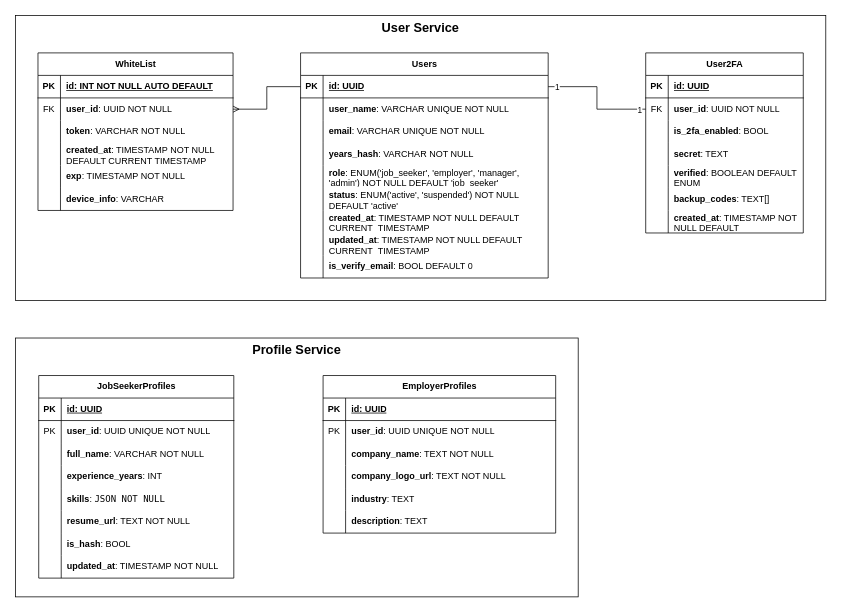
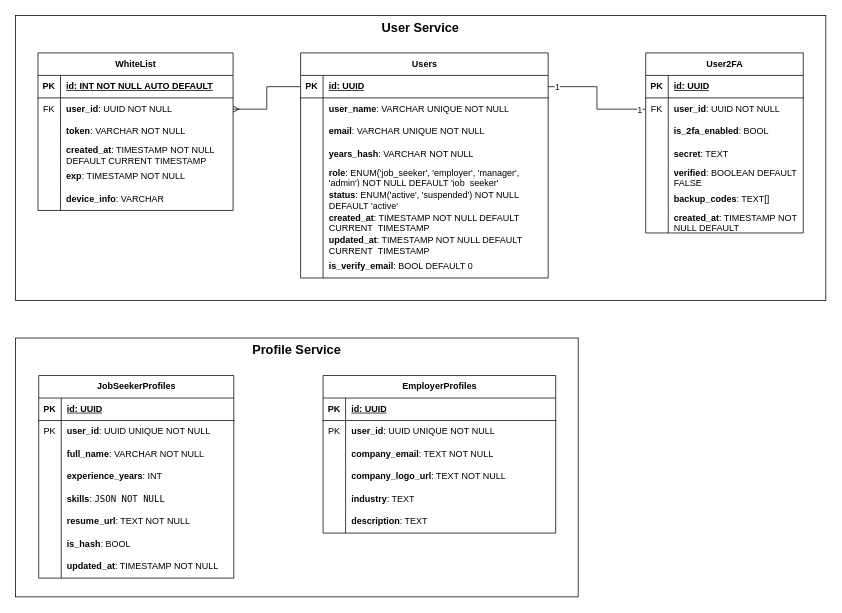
node "verified: BOOLEAN DEFAULT ENUM": label "verified: BOOLEAN DEFAULT ENUM" -> "verified: BOOLEAN DEFAULT FALSE"
node "company_name: TEXT NOT NULL": label "company_name: TEXT NOT NULL" -> "company_email: TEXT NOT NULL"
